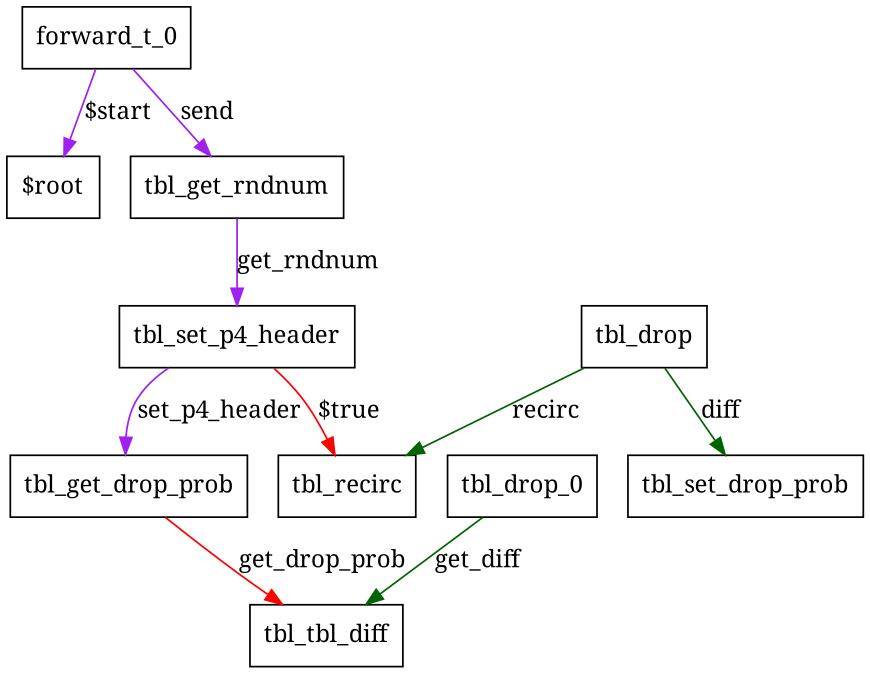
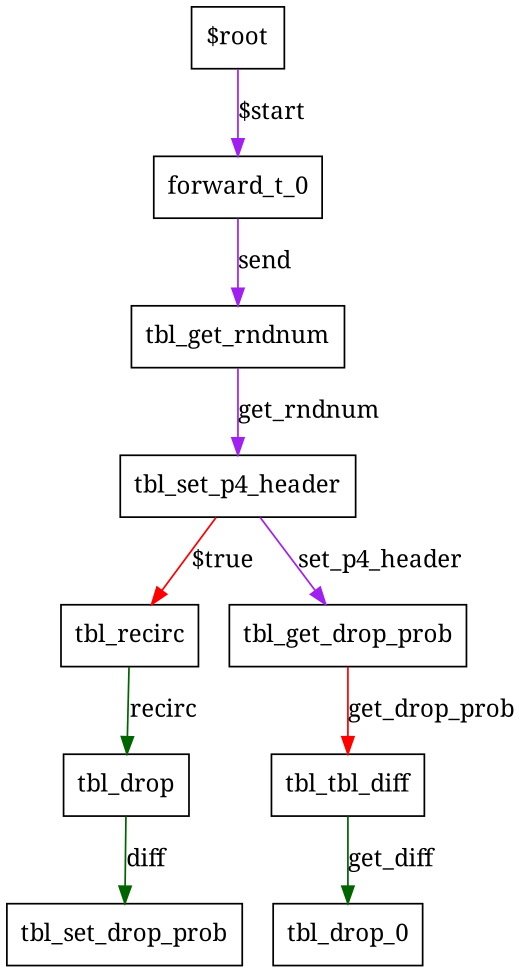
edge "forward_t_0" -> "$root": reversed
edge "tbl_drop" -> "tbl_recirc": reversed
edge "tbl_drop_0" -> "tbl_tbl_diff": reversed
